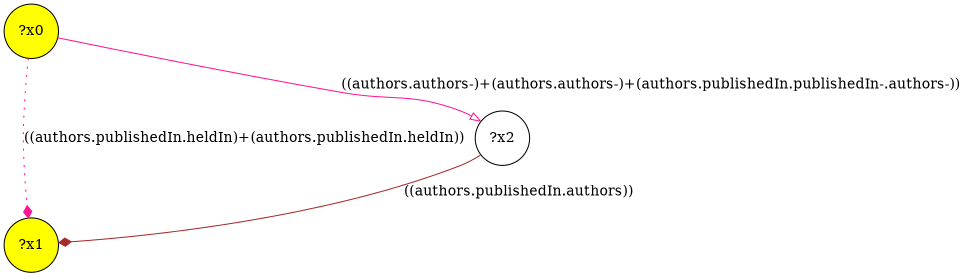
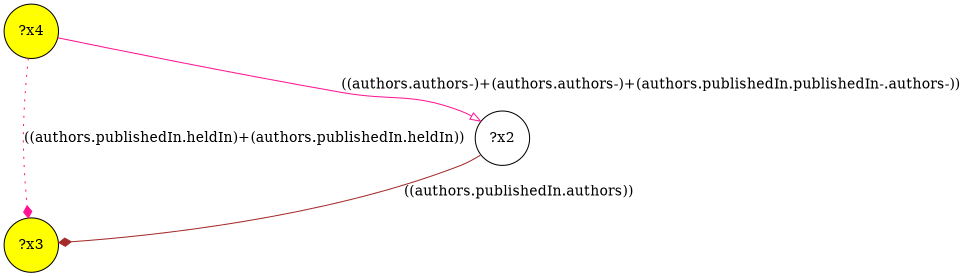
node "?x0": label "?x0" -> "?x4"
node "?x1": label "?x1" -> "?x3"
